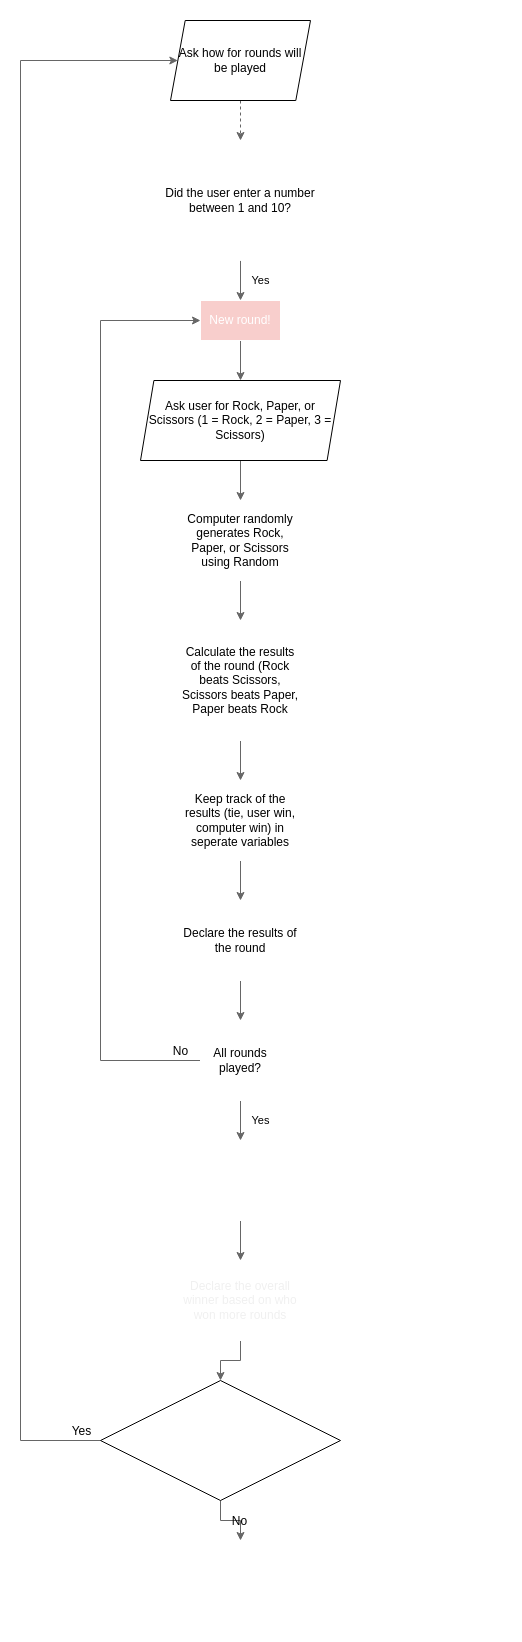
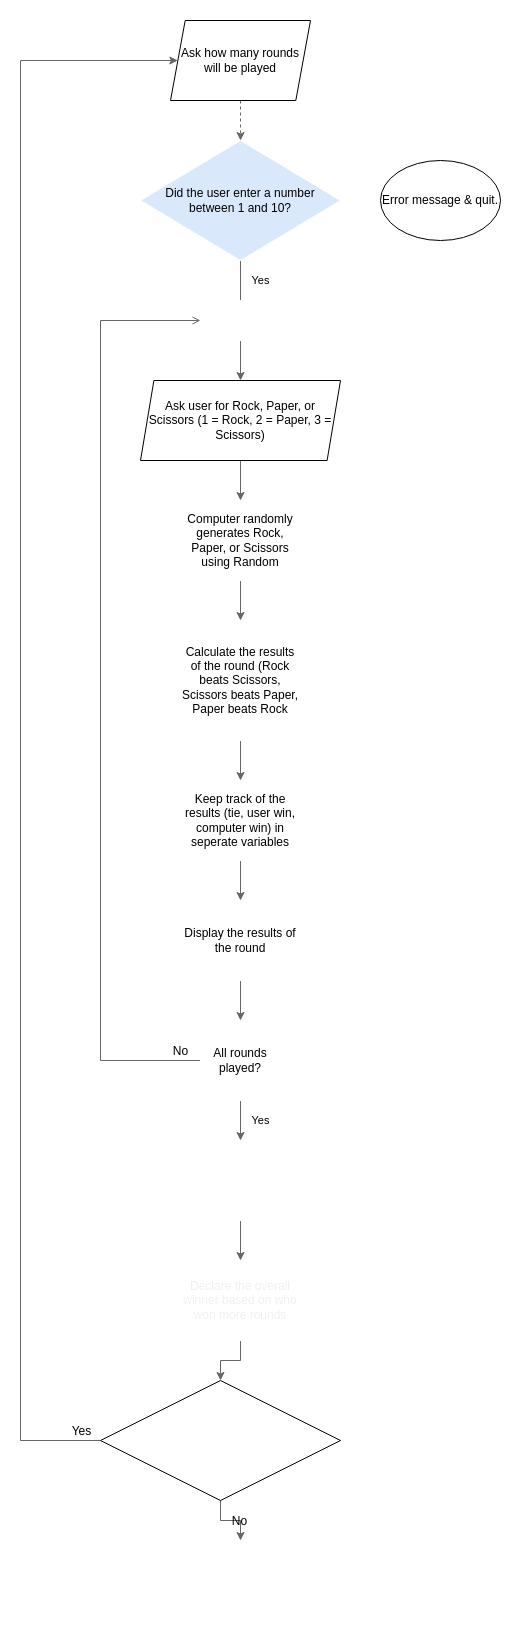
node "Ask how for rounds will be played": label "Ask how for rounds will be played" -> "Ask how many rounds will be played"
node "Did the user enter a number between 1 and 10?": fillcolor #ffffff -> #dae8fc
node "Error message & quit.": added
edge "Did the user enter a number between 1 and 10?" -> "New round!": arrowhead classic -> none
edge "All rounds played?" -> "New round!": arrowhead classic -> open
node "New round!": fillcolor #f8cecc -> #ffffff
node "Declare the results of the round": label "Declare the results of the round" -> "Display the results of the round"
